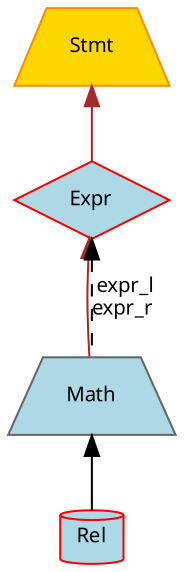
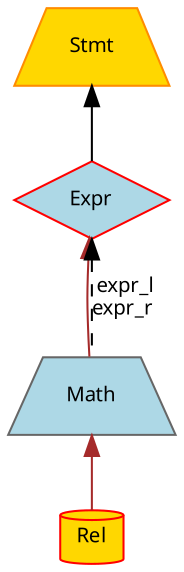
edge "Expr" -> "Stmt": color brown -> black
edge "Rel" -> "Math": color black -> brown
node "Rel": fillcolor lightblue -> gold
